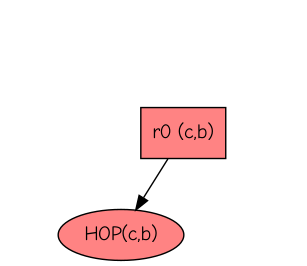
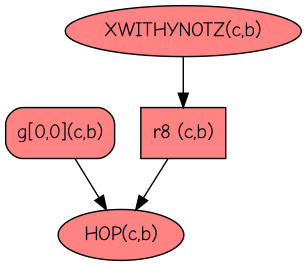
node "XWITHYNOTZ(c,b)": added
node "g[0,0](c,b)": added
node "r0 (c,b)": label "r0 (c,b)" -> "r8 (c,b)"
